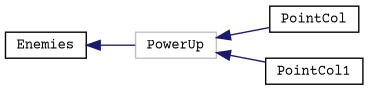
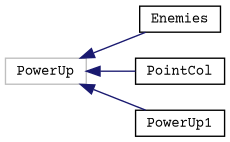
edge "PowerUp" -> "Enemies": reversed
node "PointCol1": label "PointCol1" -> "PowerUp1"
